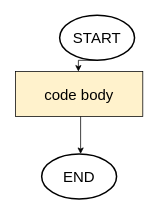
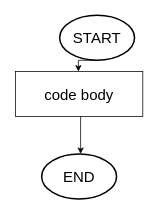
node "code body": fillcolor #fff2cc -> #ffffff
